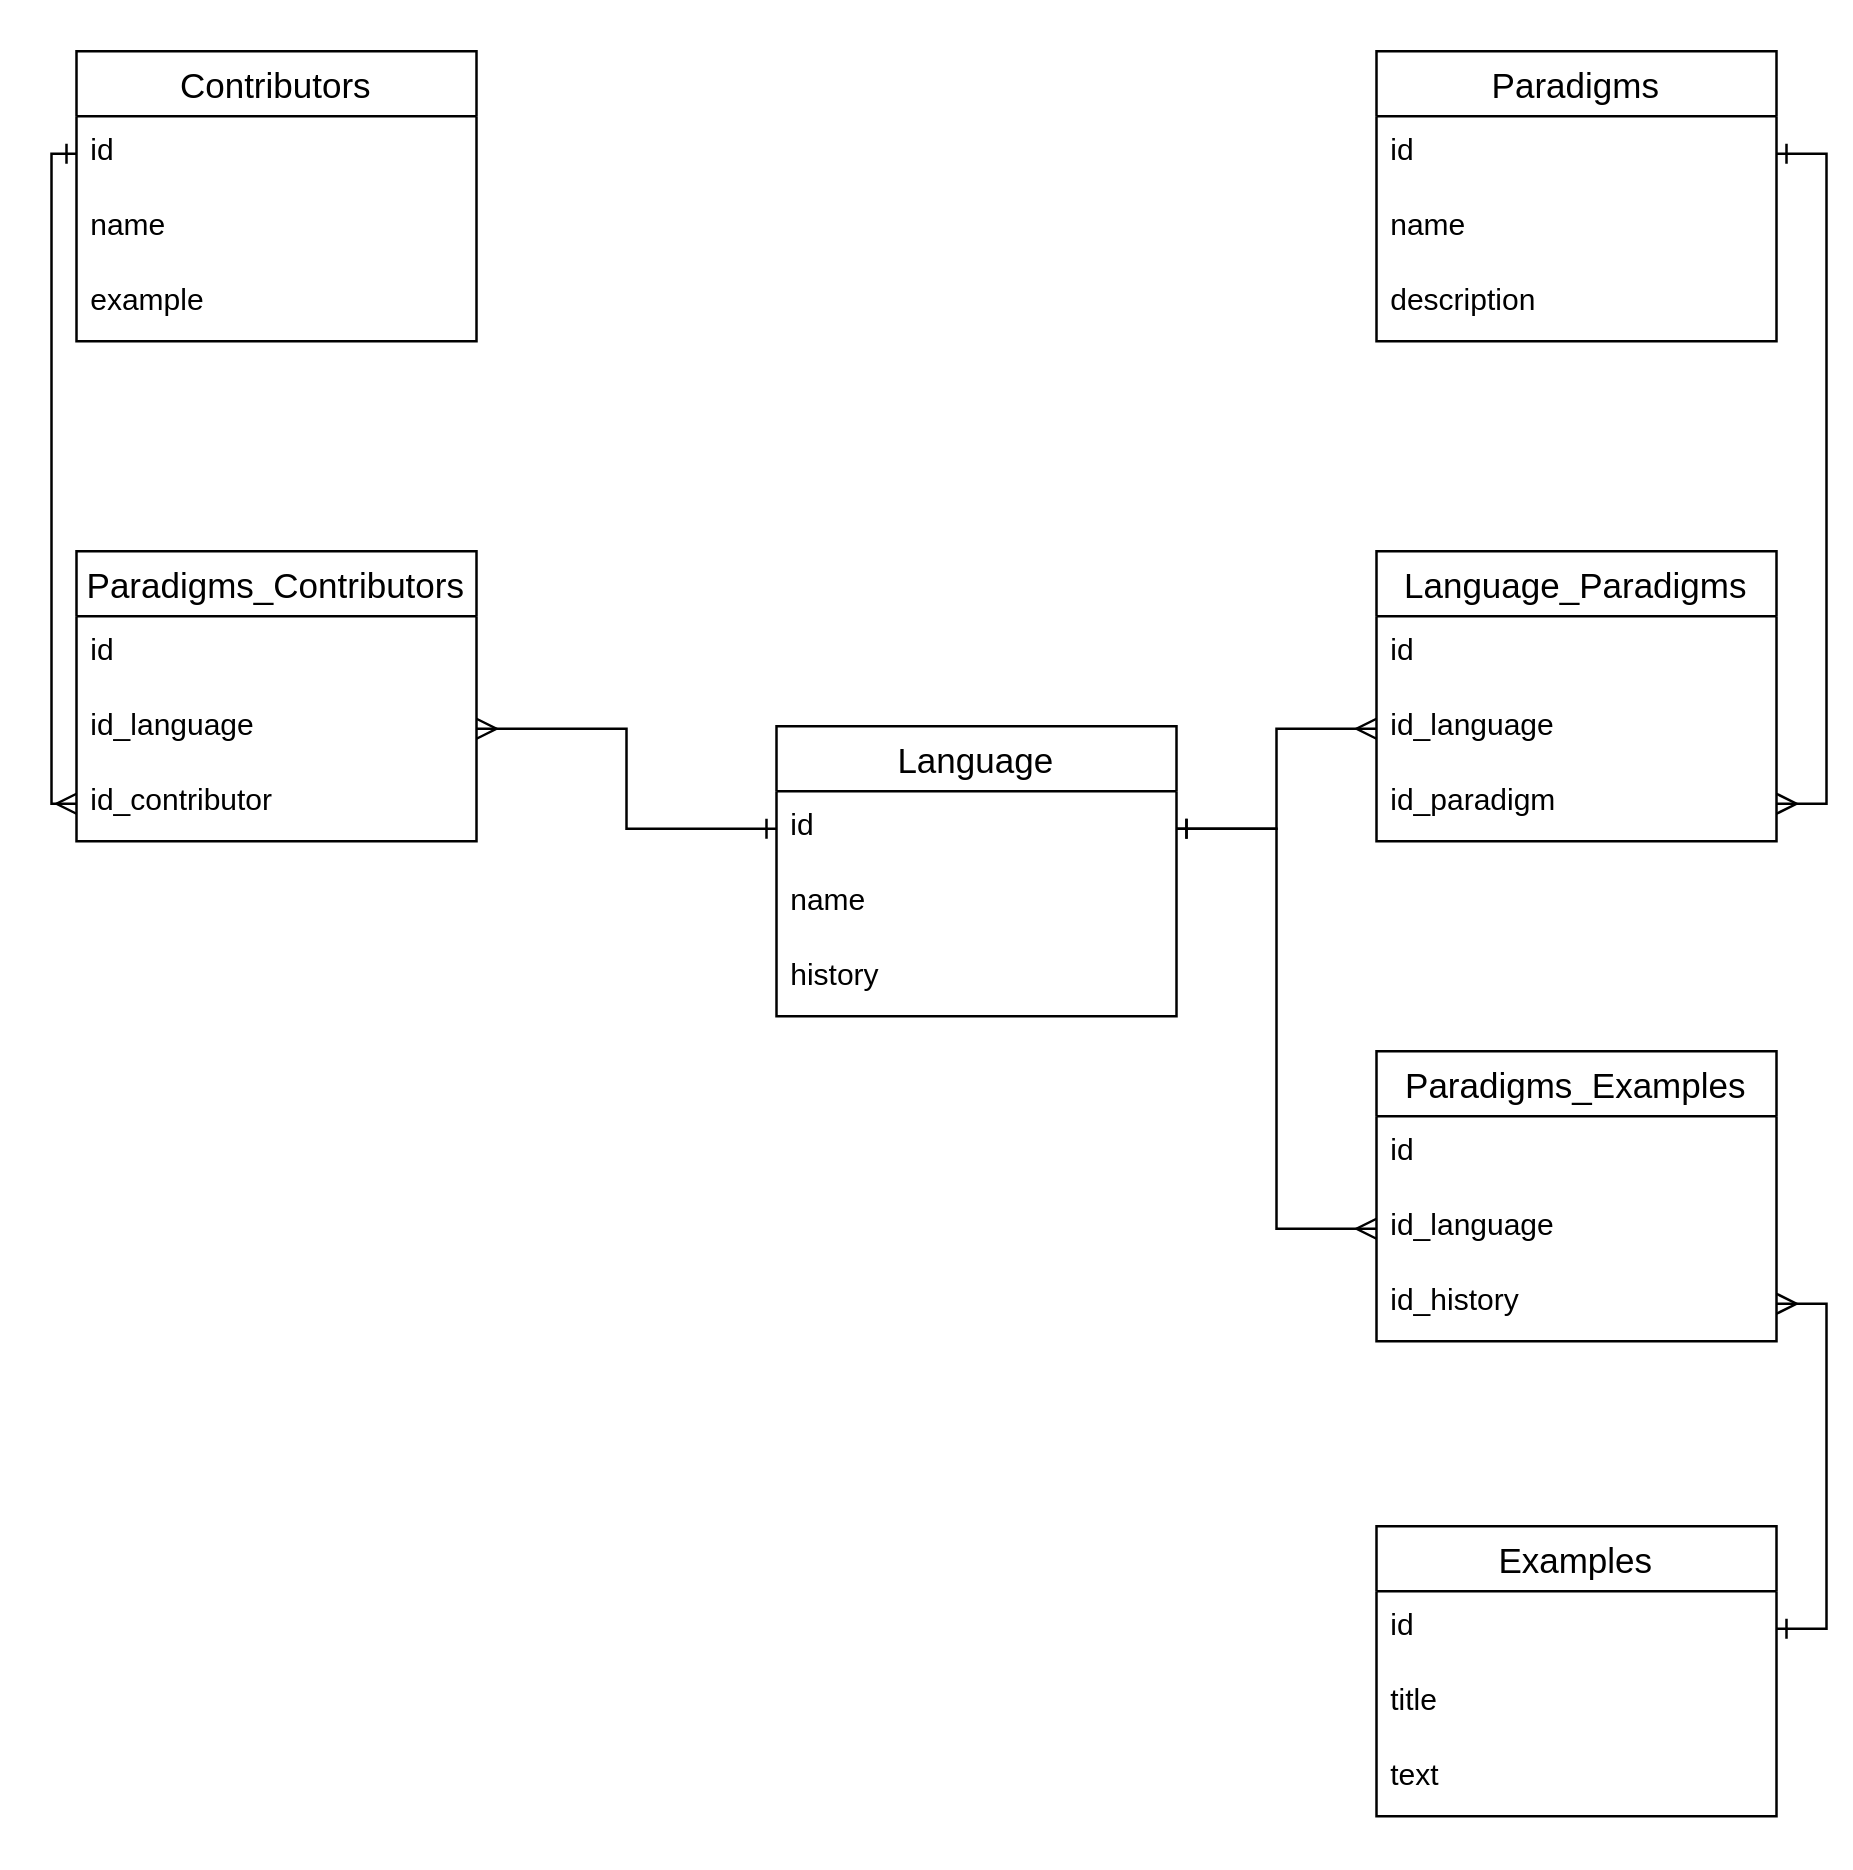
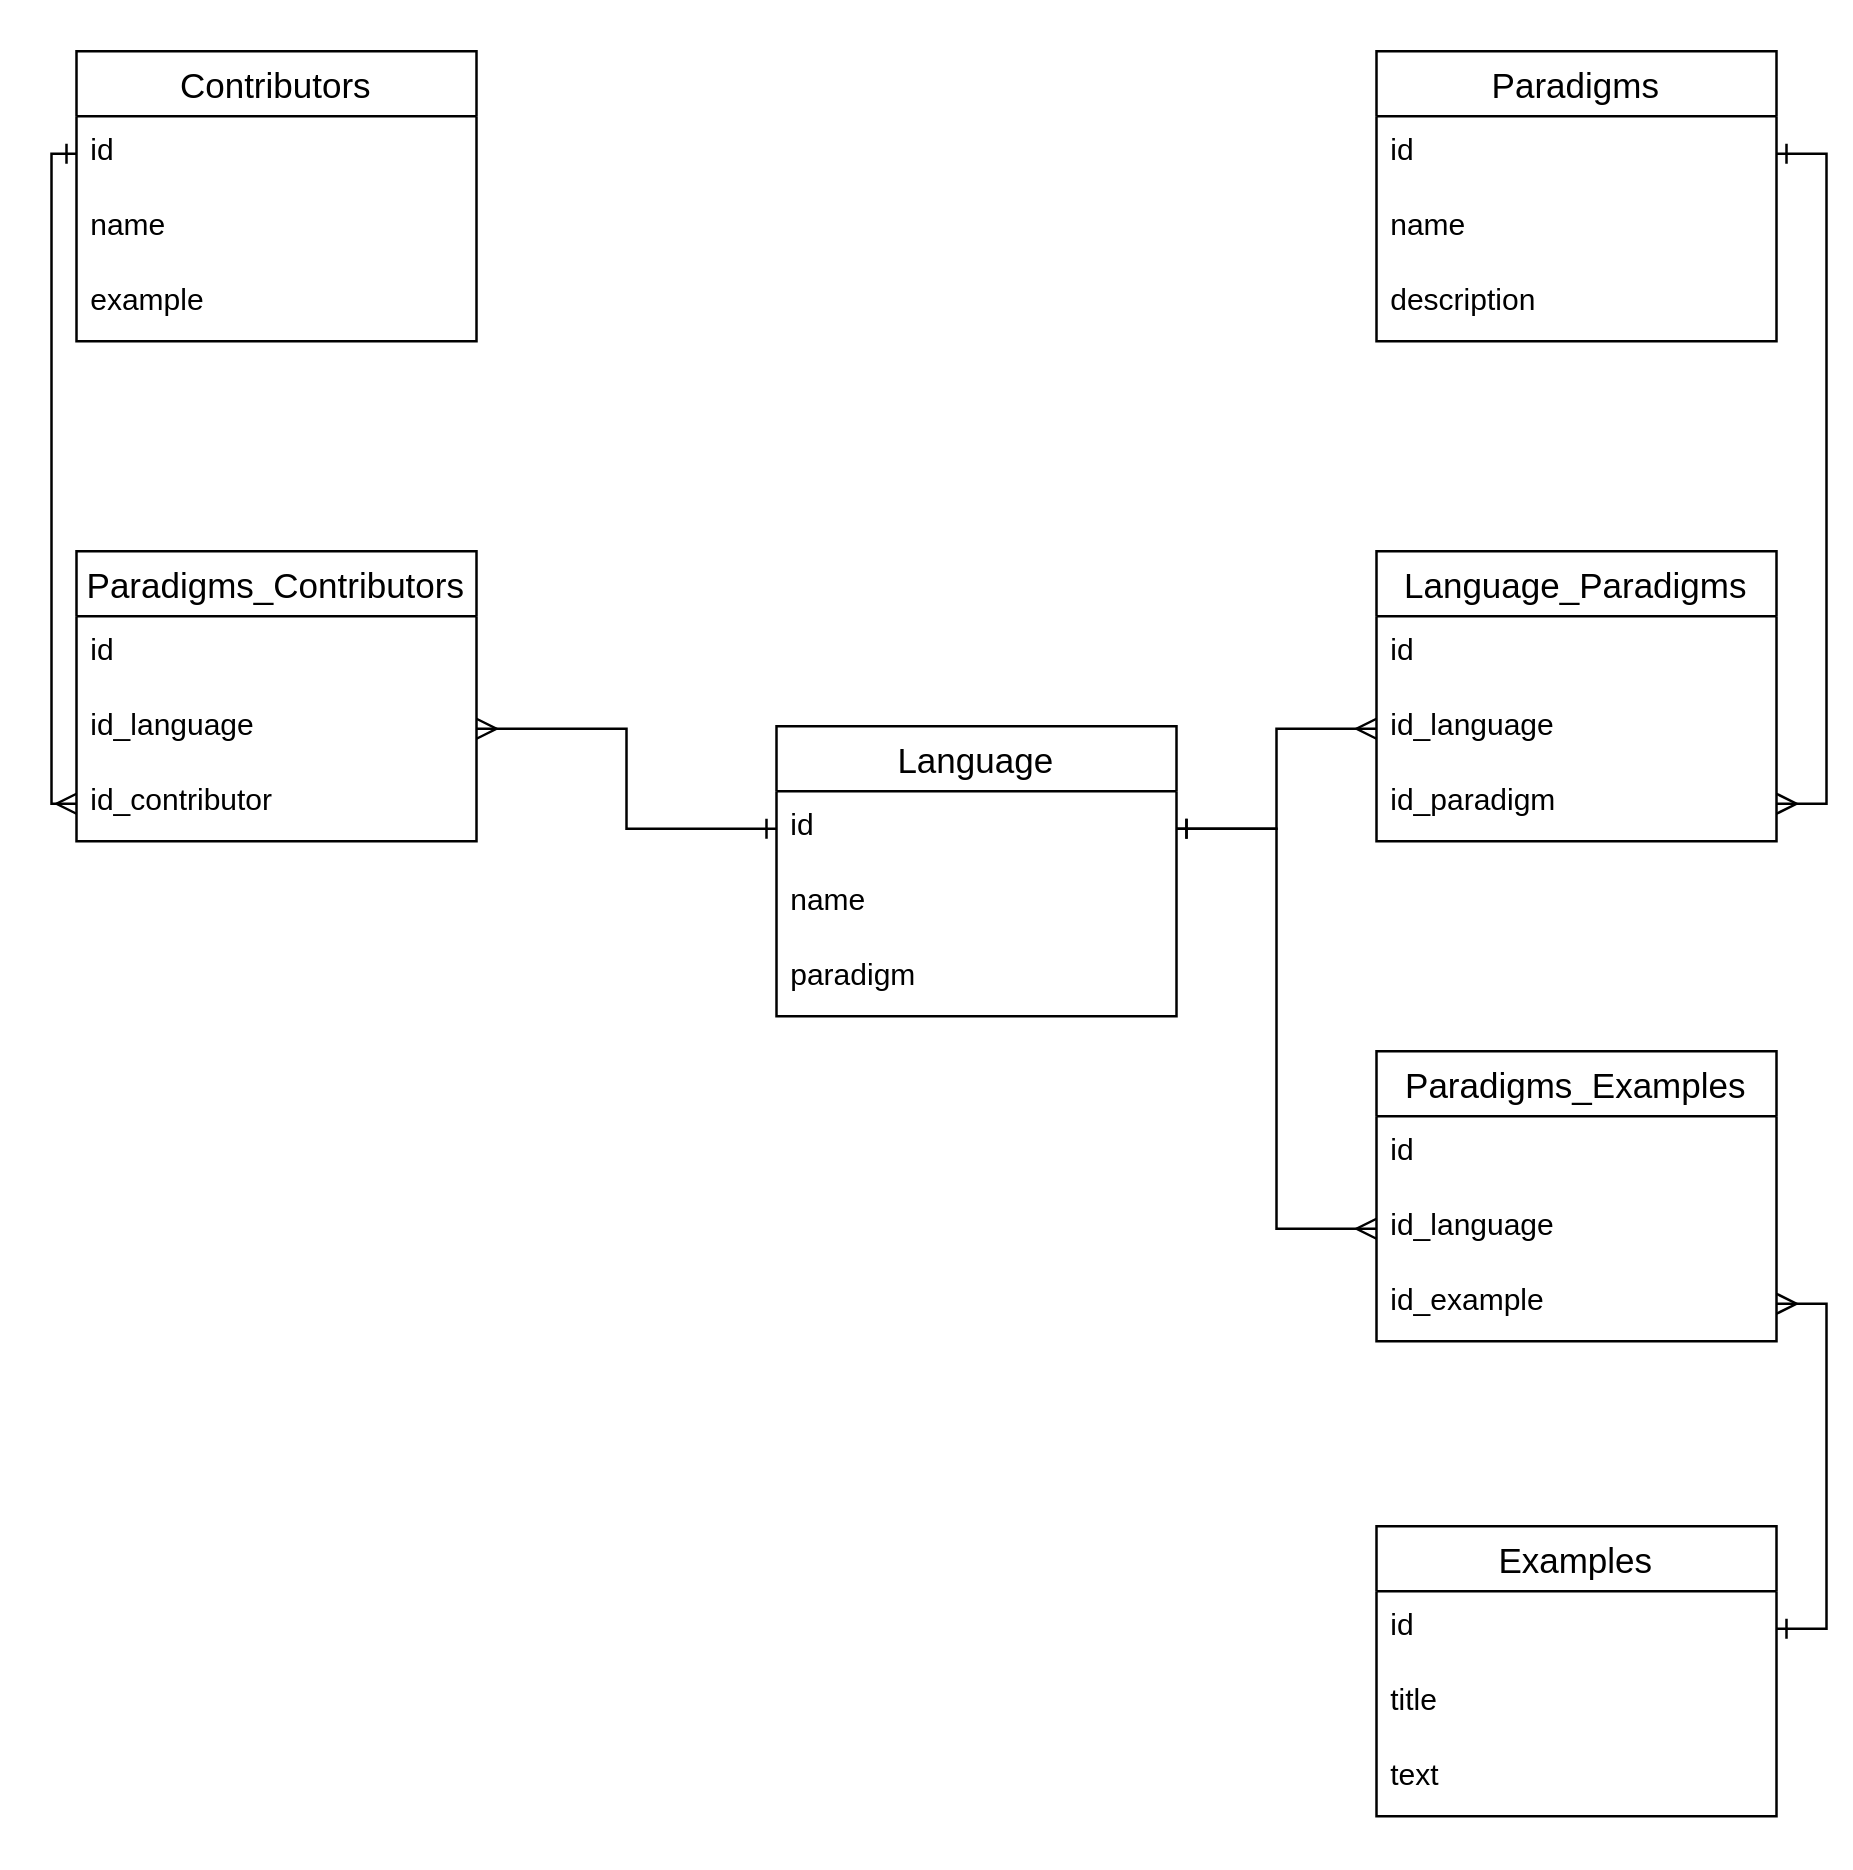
node "history": label "history" -> "paradigm"
node "id_history": label "id_history" -> "id_example"
